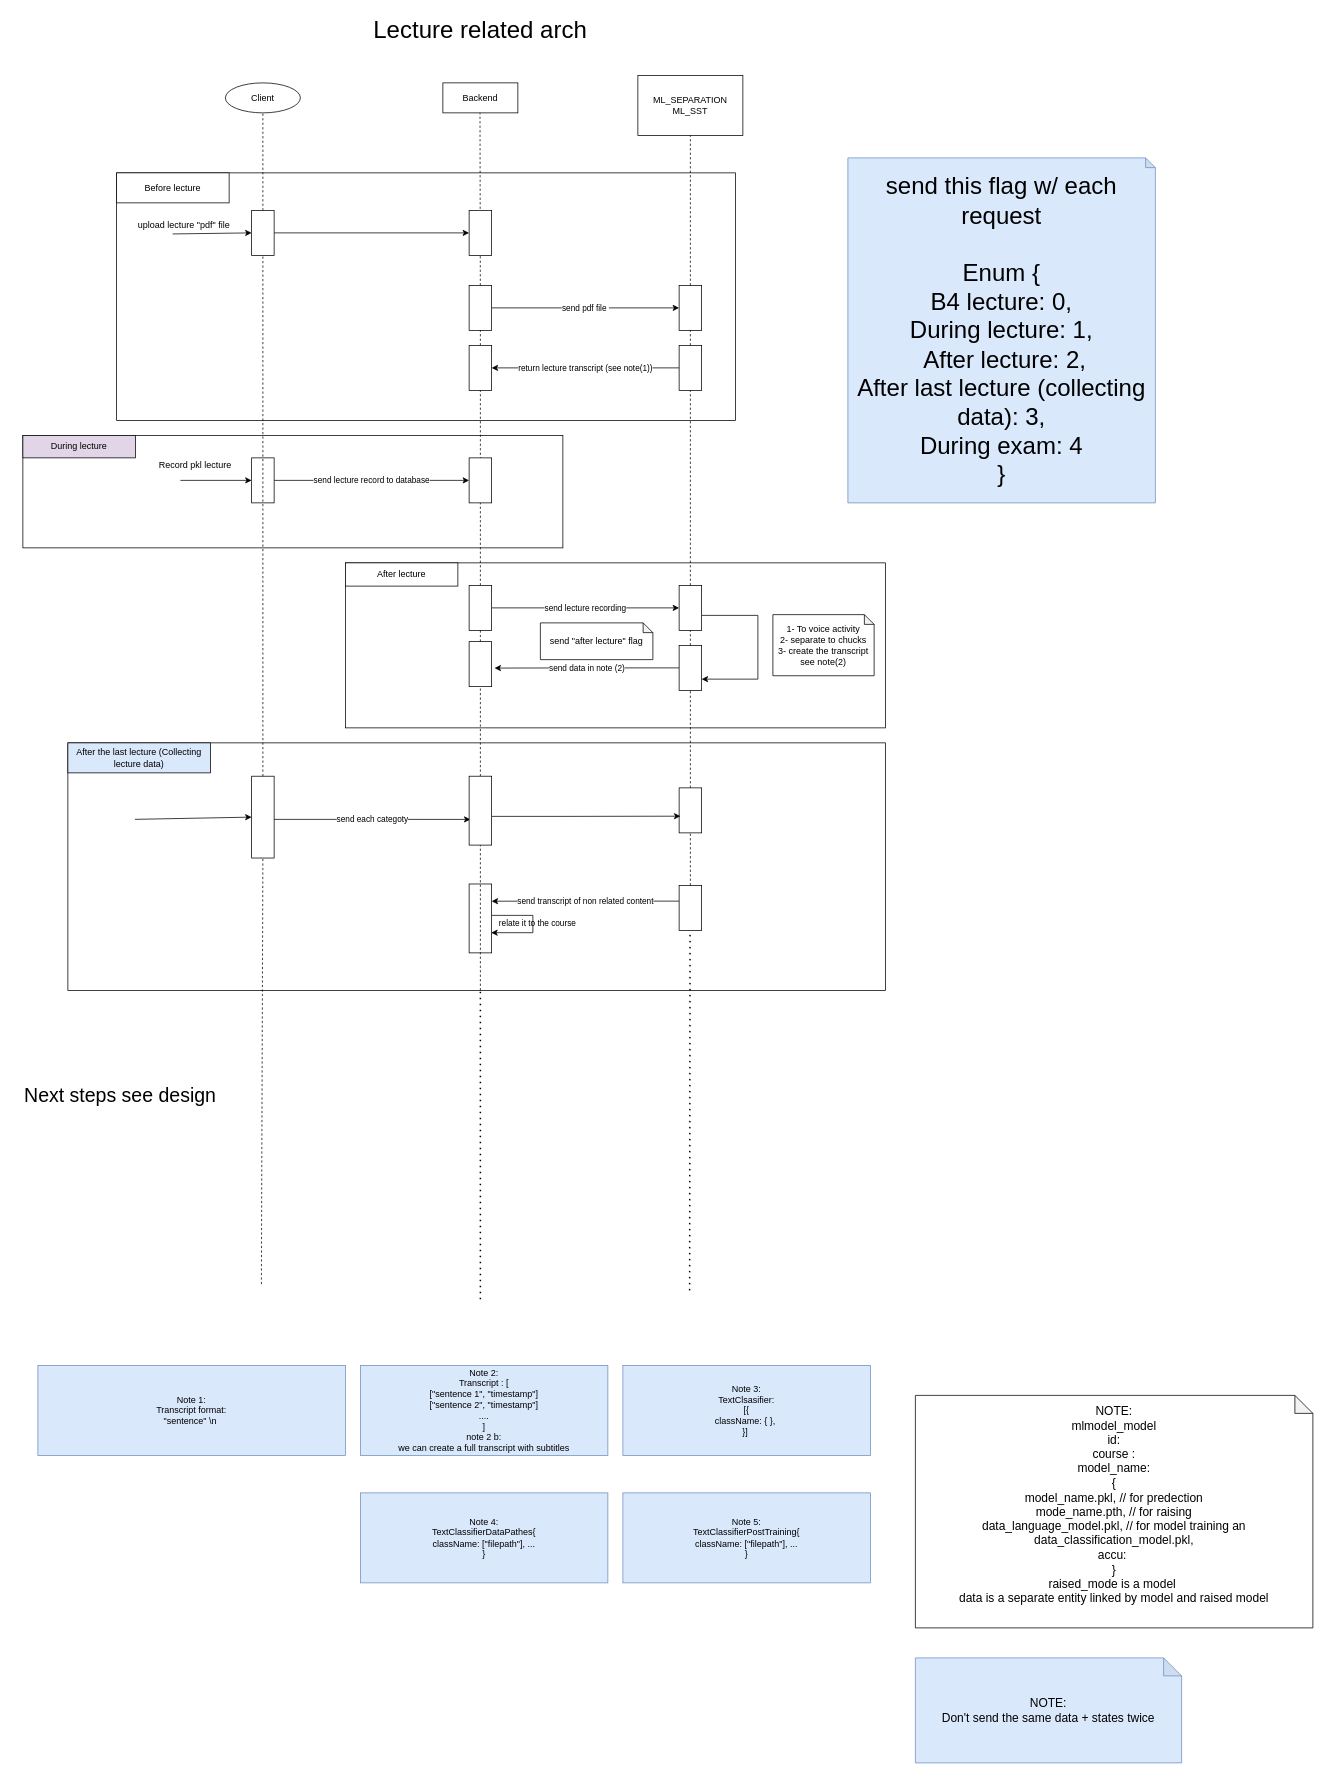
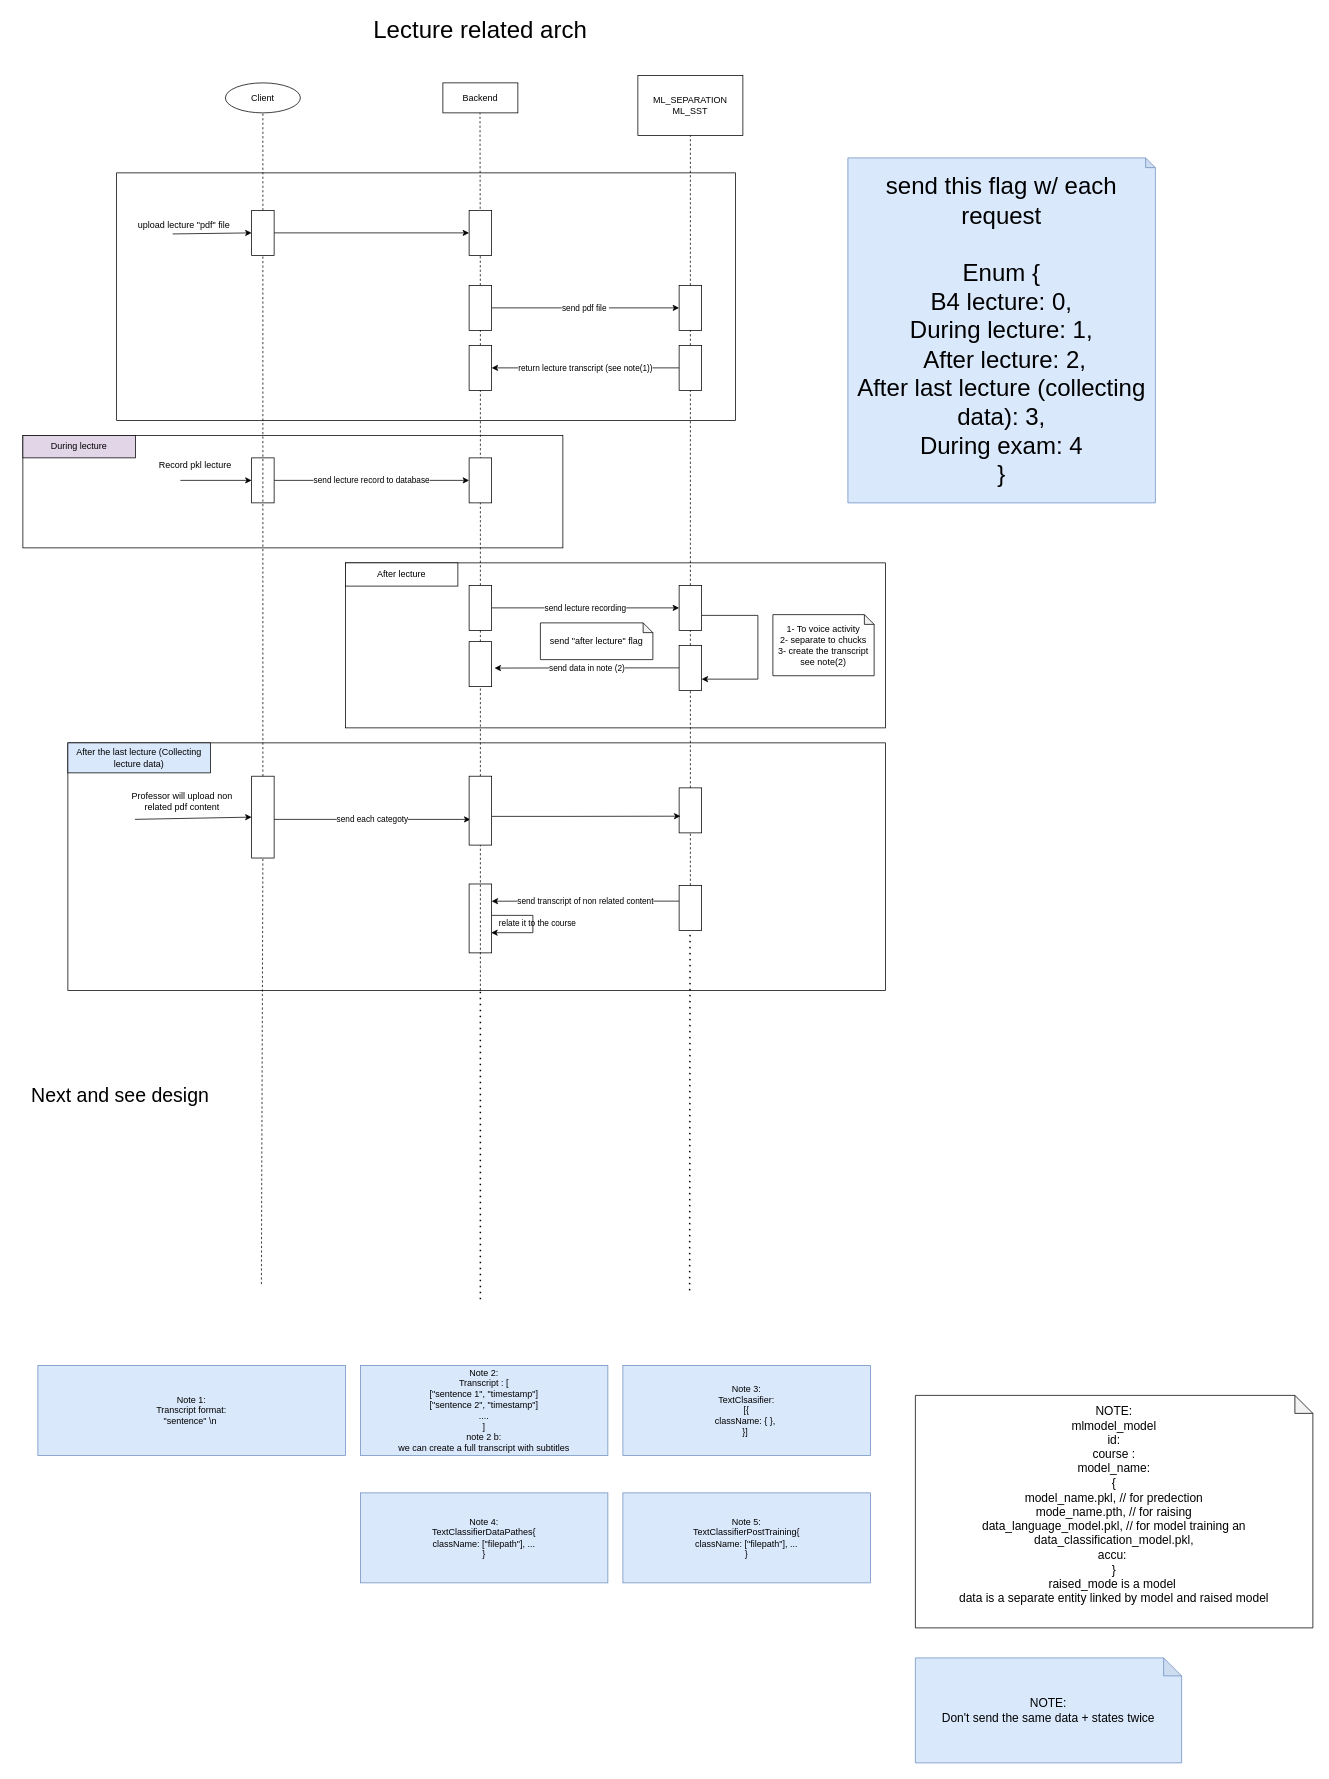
node "Before lecture": removed
node "Professor will upload non related pdf content": added
node "Next steps see design": label "Next steps see design" -> "Next and see design"
